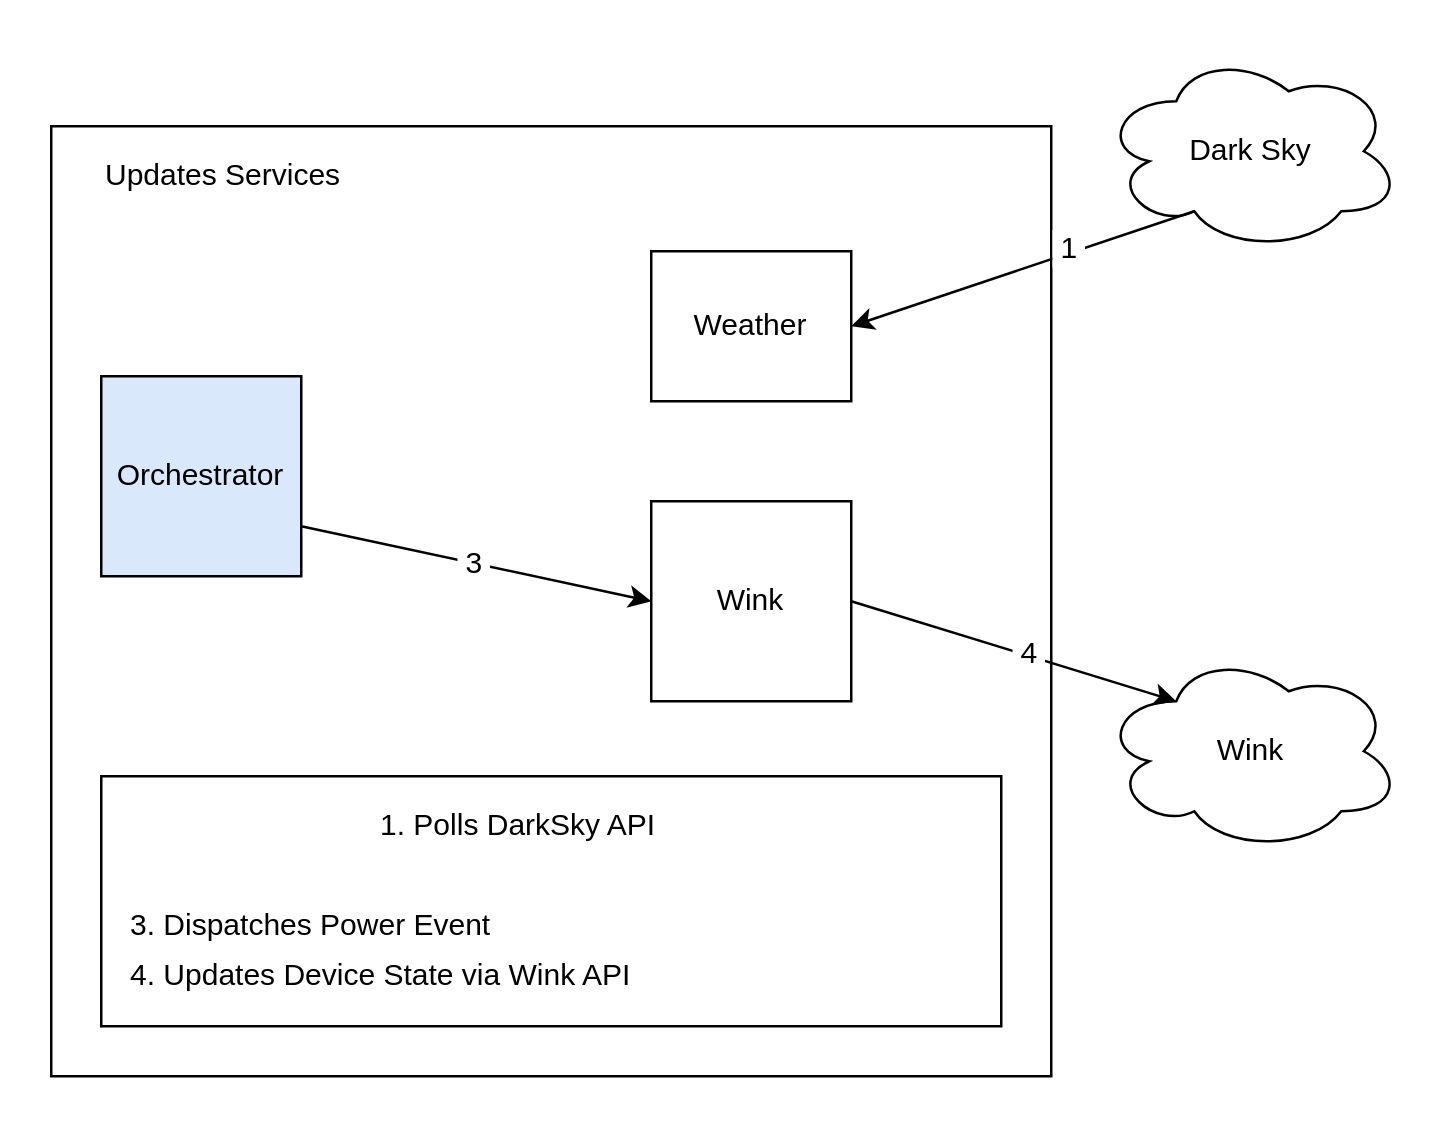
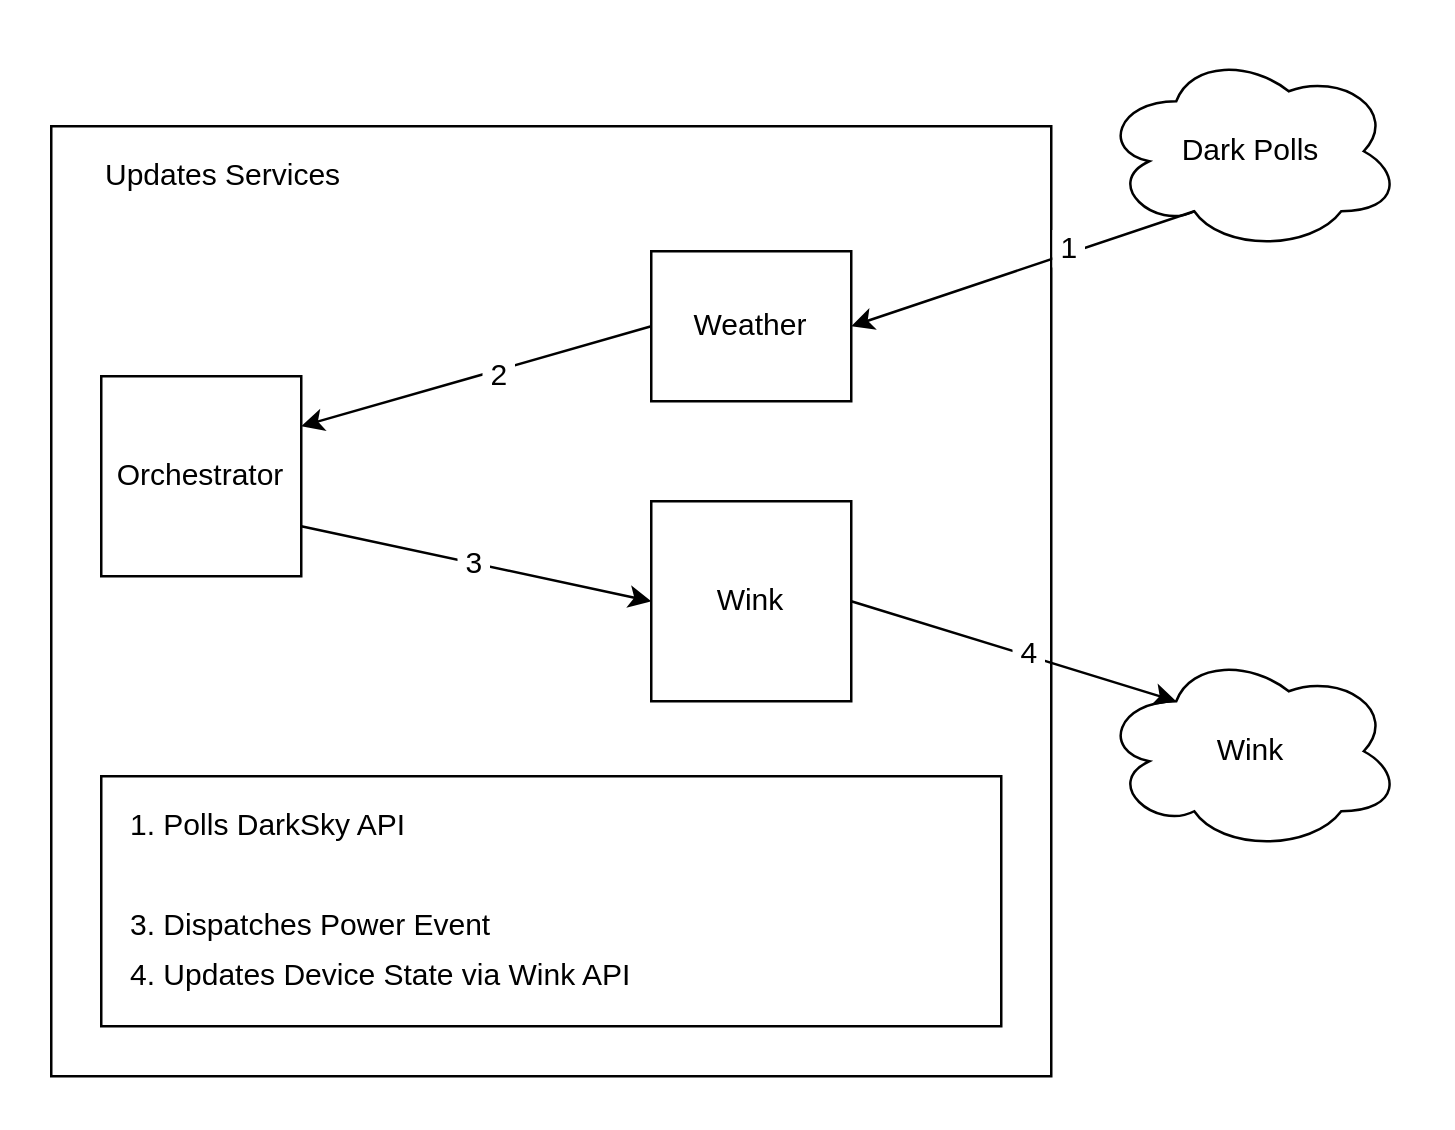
node "Dark Sky": label "Dark Sky" -> "Dark Polls"
edge "Weather" -> "Orchestrator": added, label "2"
node "Orchestrator": fillcolor #dae8fc -> #ffffff
node "1. Polls DarkSky API": moved (651, 826) -> (401, 826)
